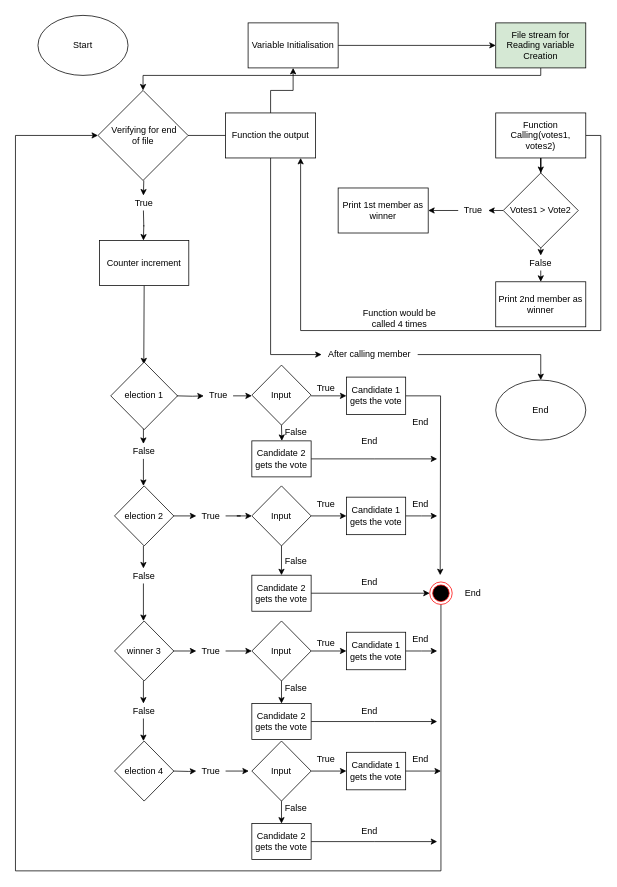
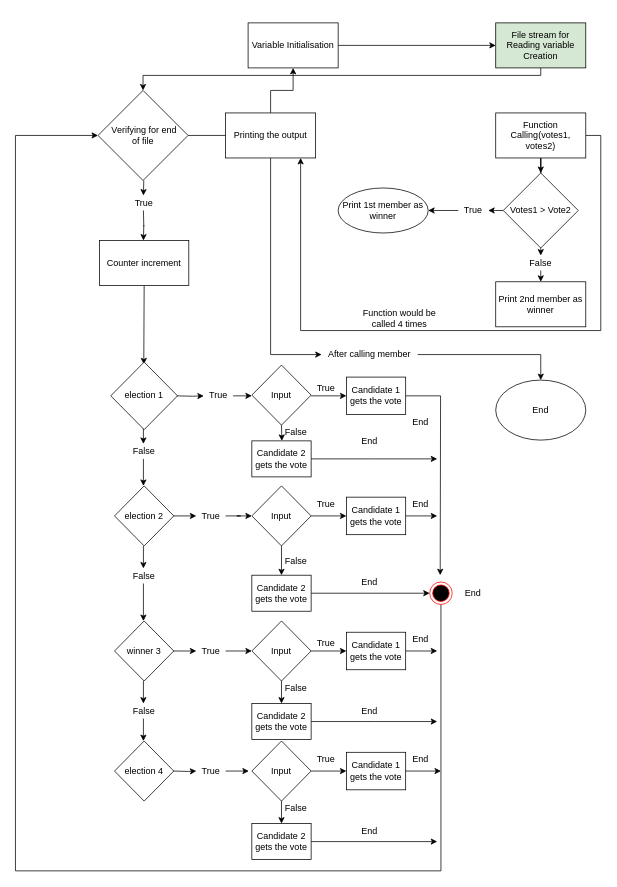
node "Start": removed
node "Function the output": label "Function the output" -> "Printing the output"
node "Print 1st member as winner": shape rectangle -> ellipse
